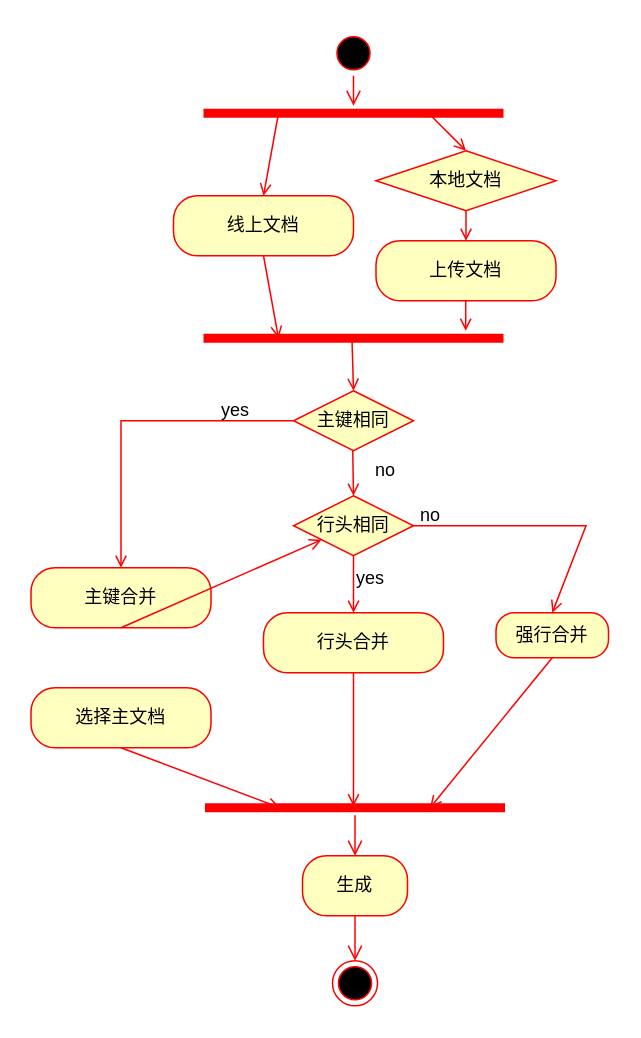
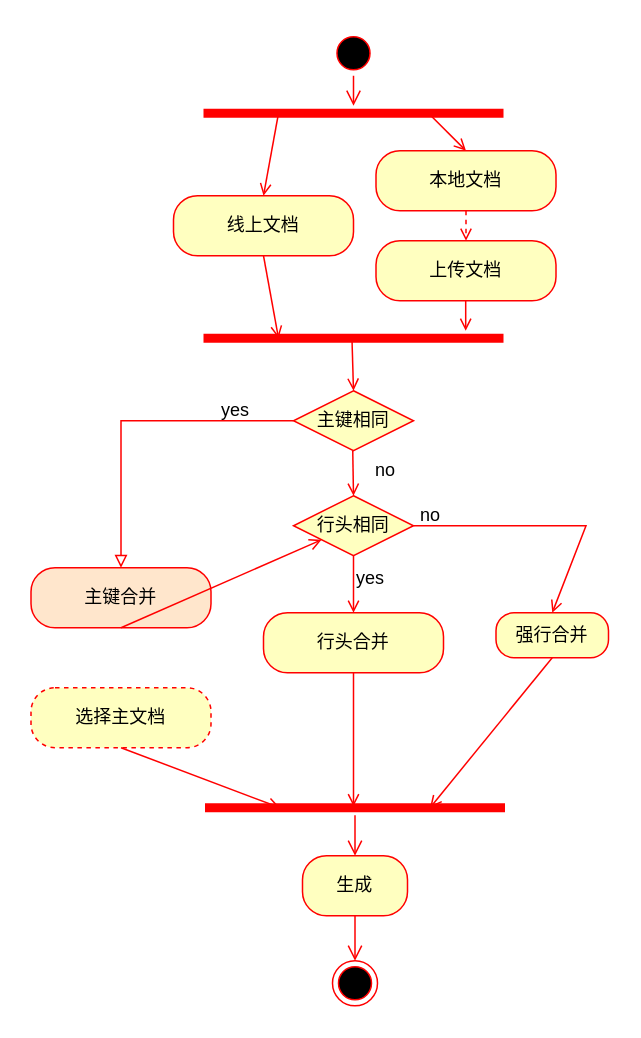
node "本地文档": shape diamond -> rounded rectangle
edge "本地文档" -> "上传文档": style solid -> dashed
edge "主键相同" -> "主键合并": arrowhead open -> block
node "主键合并": fillcolor #ffffc0 -> #ffe6cc
node "选择主文档": style solid -> dashed
